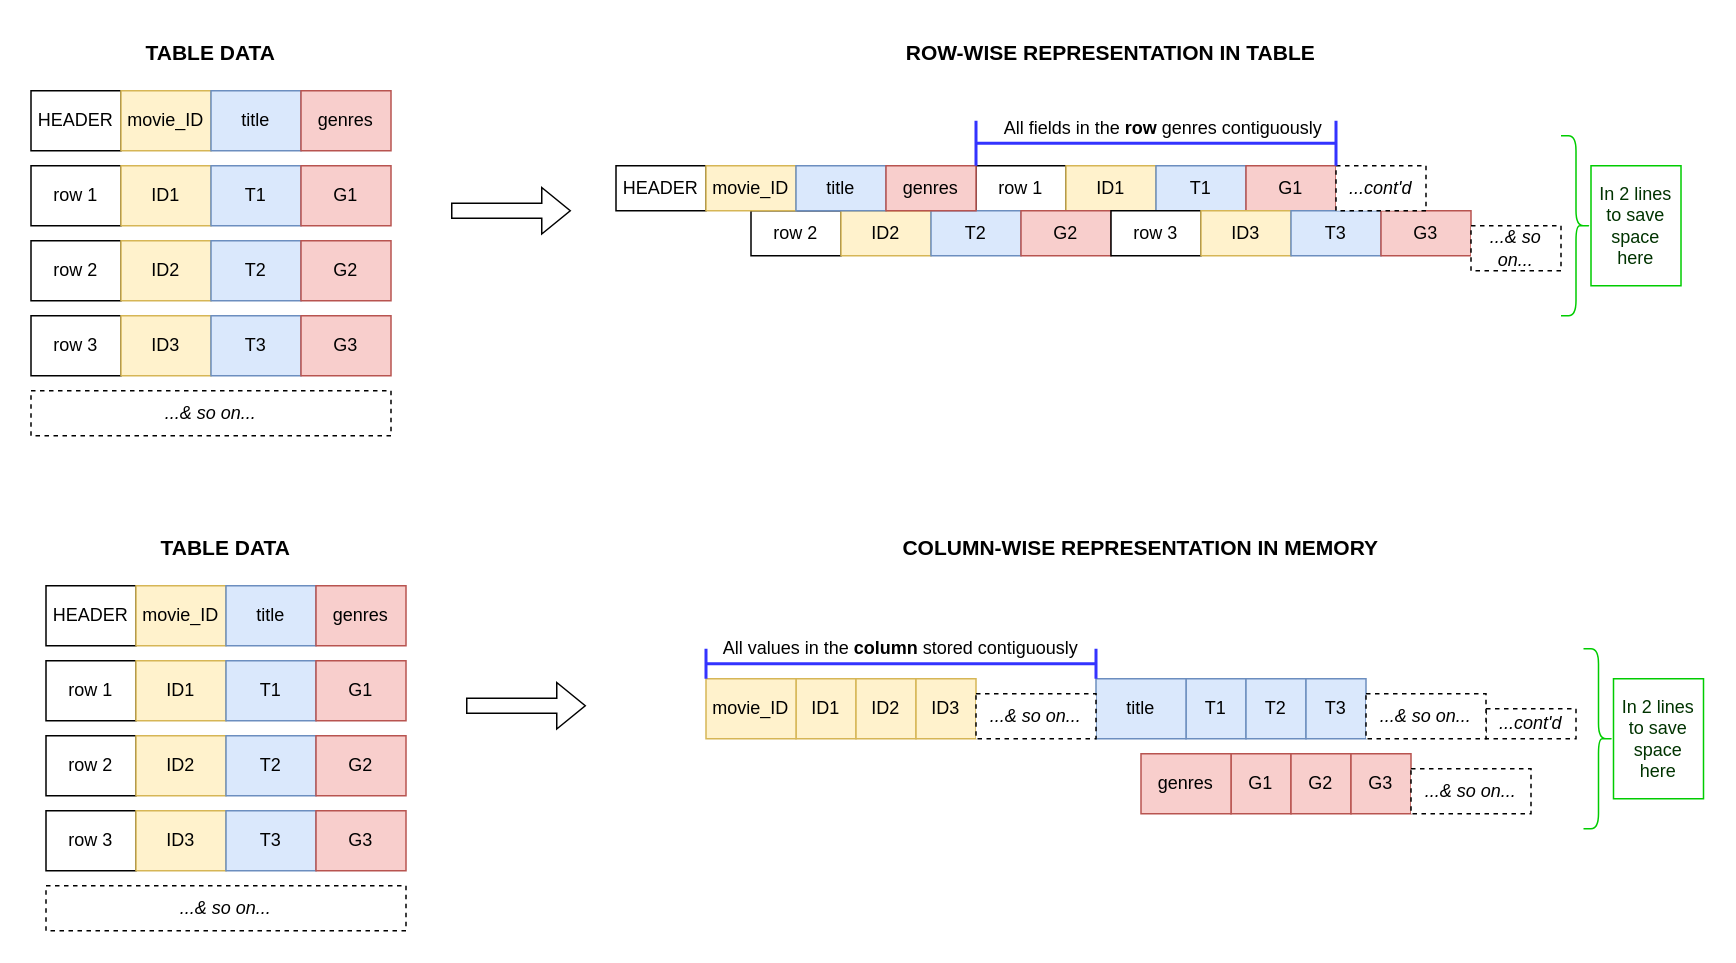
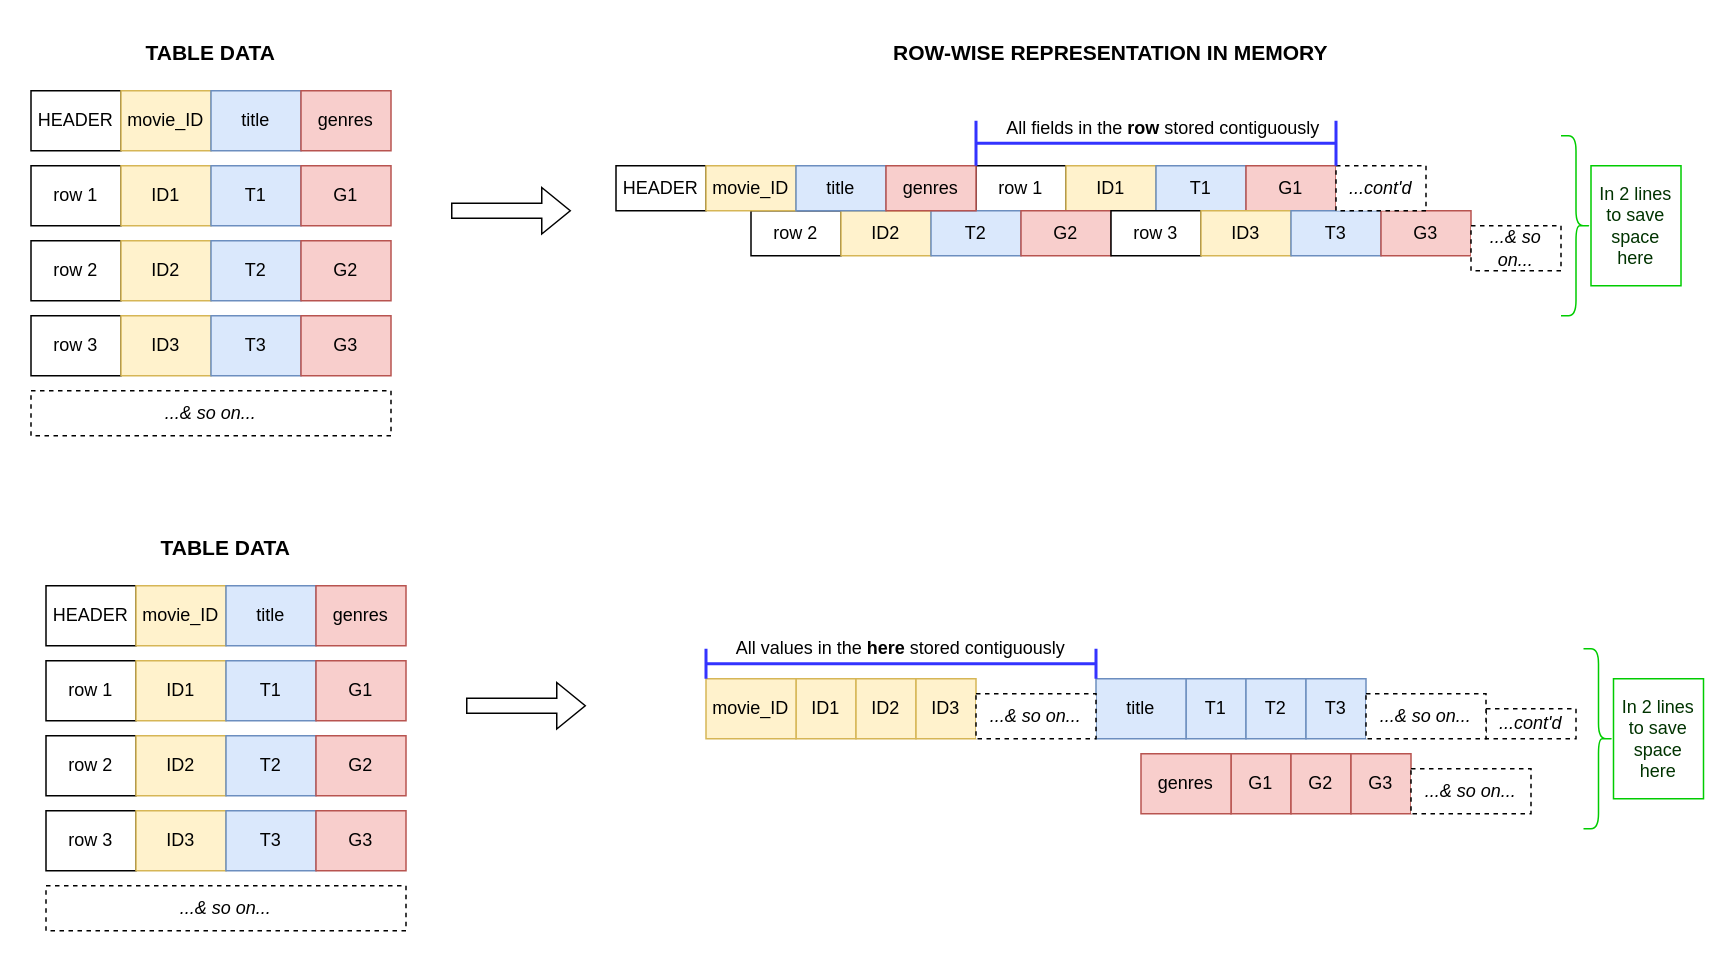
node "ROW-WISE REPRESENTATION IN TABLE": label "ROW-WISE REPRESENTATION IN TABLE" -> "ROW-WISE REPRESENTATION IN MEMORY"
node "All fields in the row genres contiguously": label "All fields in the row genres contiguously" -> "All fields in the row stored contiguously"
node "COLUMN-WISE REPRESENTATION IN MEMORY": removed
node "All values in the column stored contiguously": label "All values in the column stored contiguously" -> "All values in the here stored contiguously"
